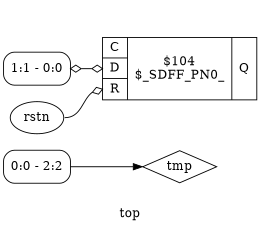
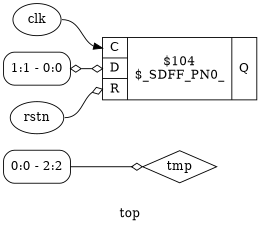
node "clk": added
edge "0:0 - 2:2" -> "tmp": arrowhead normal -> odiamond
